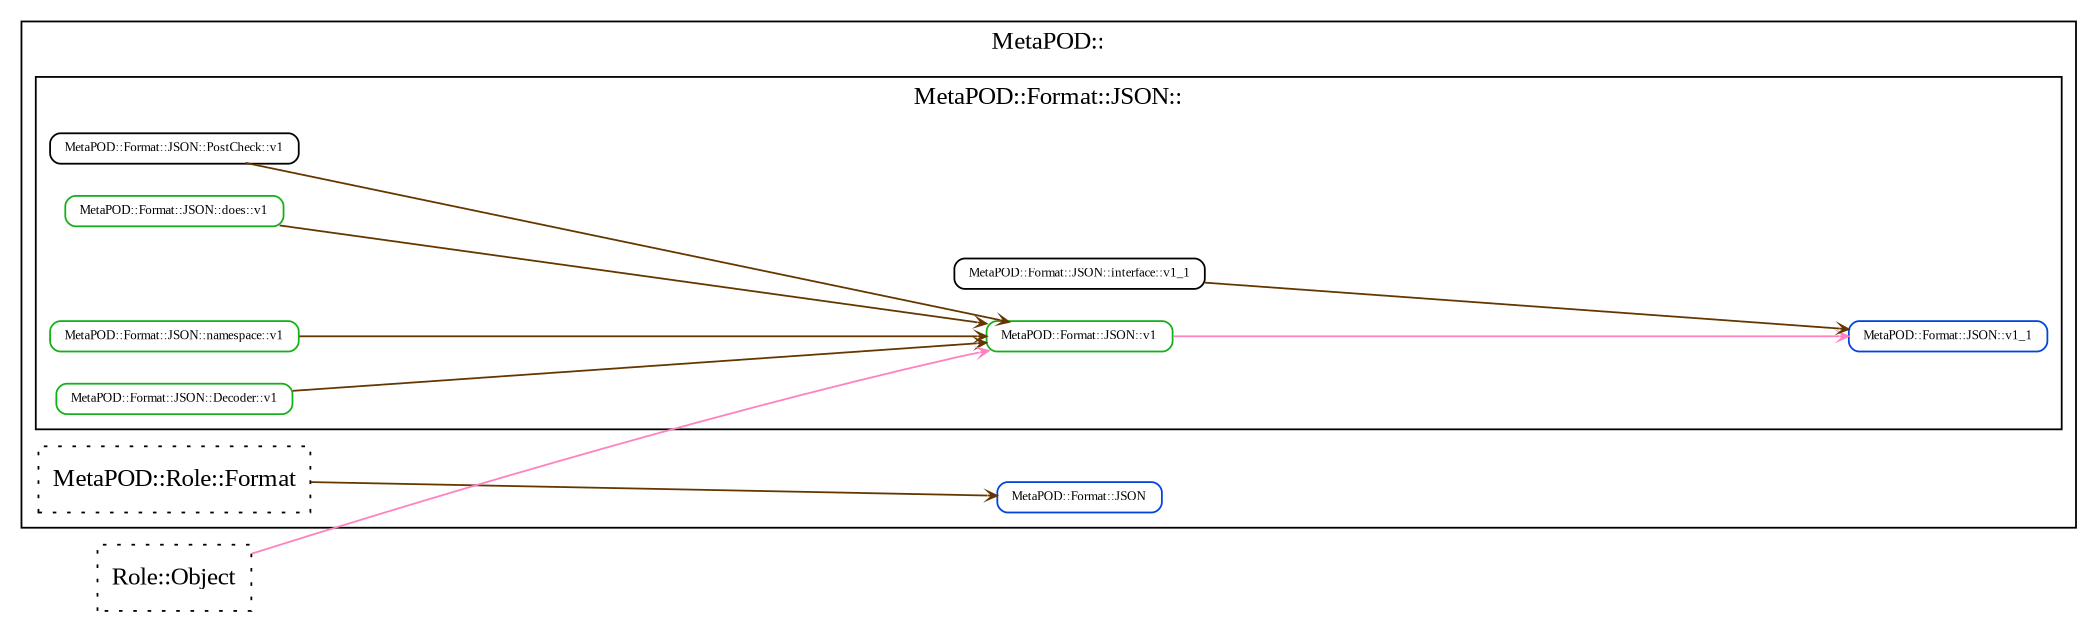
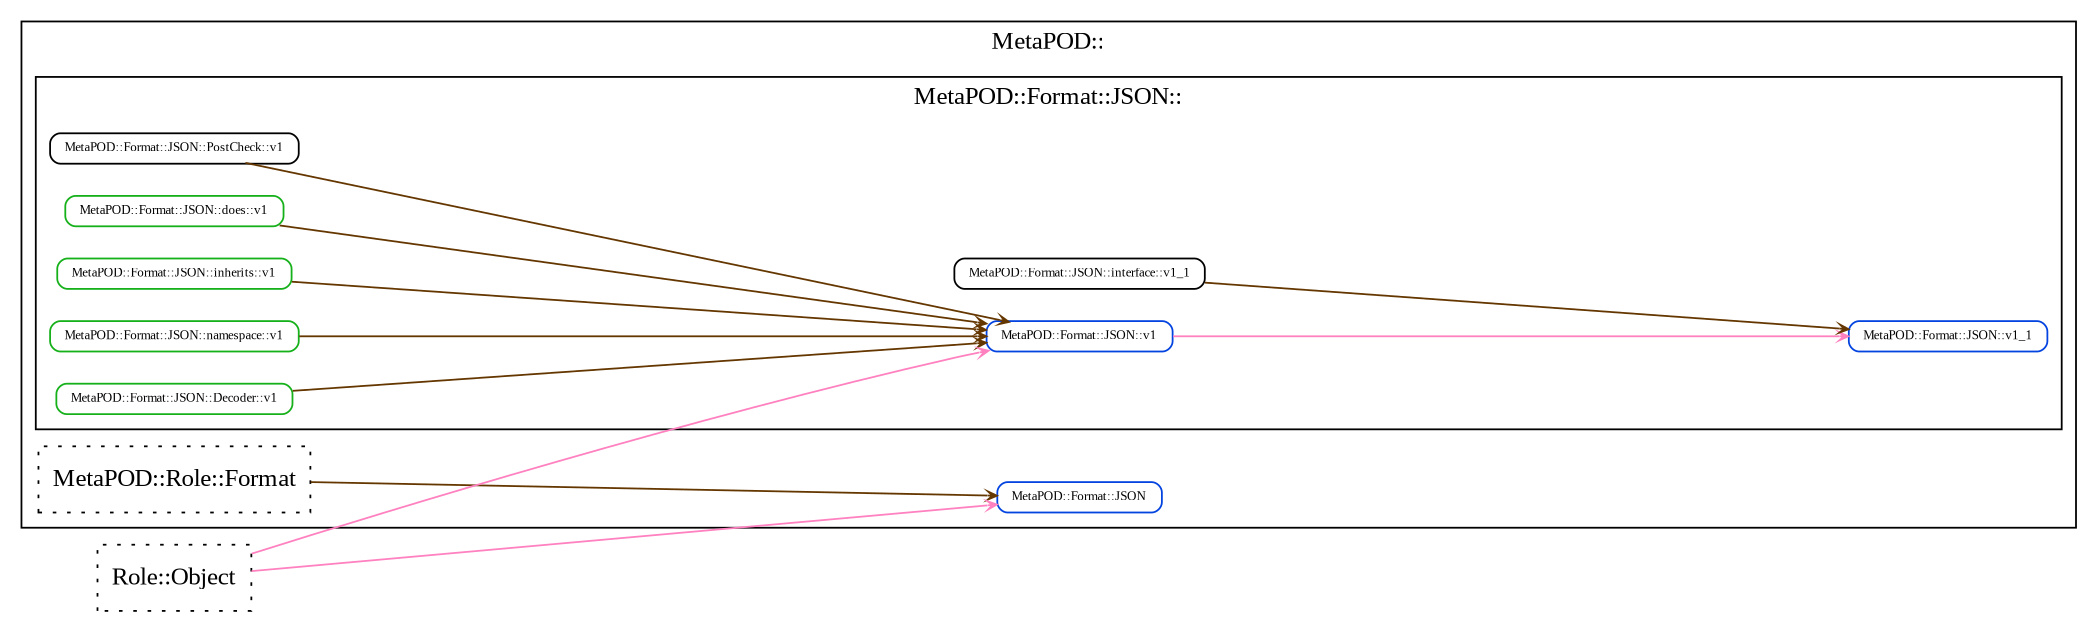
node "MetaPOD::Format::JSON::inherits::v1": added
node "MetaPOD::Format::JSON::v1": color #15b01a -> #0343df
edge "Role::Object" -> "MetaPOD::Format::JSON": added
